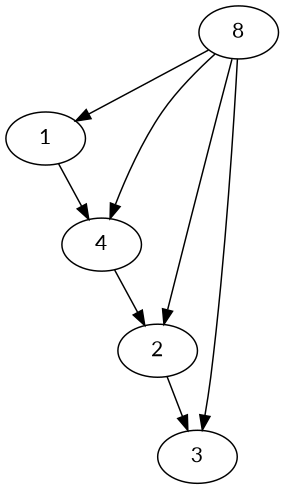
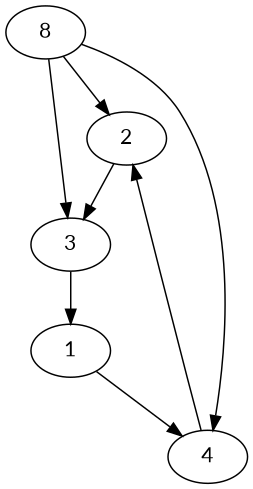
edge "8" -> "1": now "3" -> "1"
